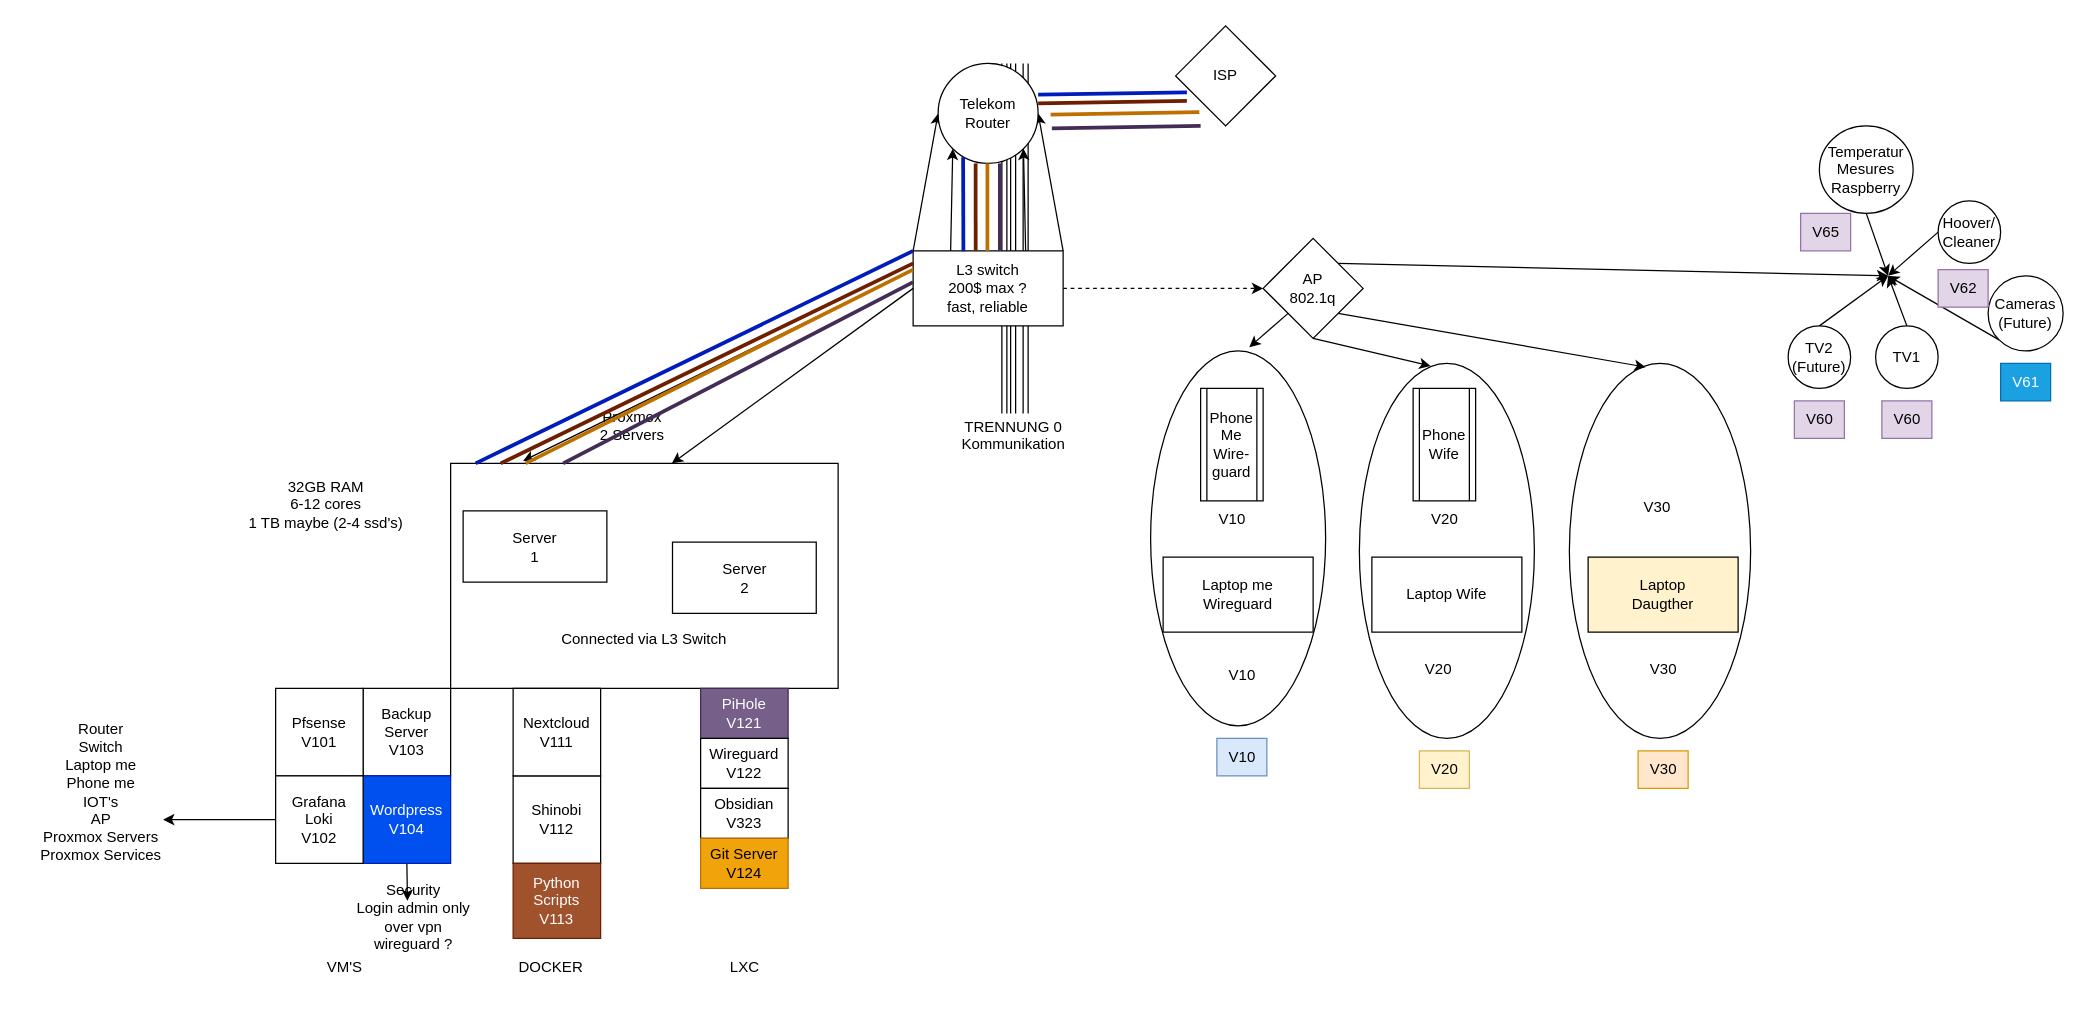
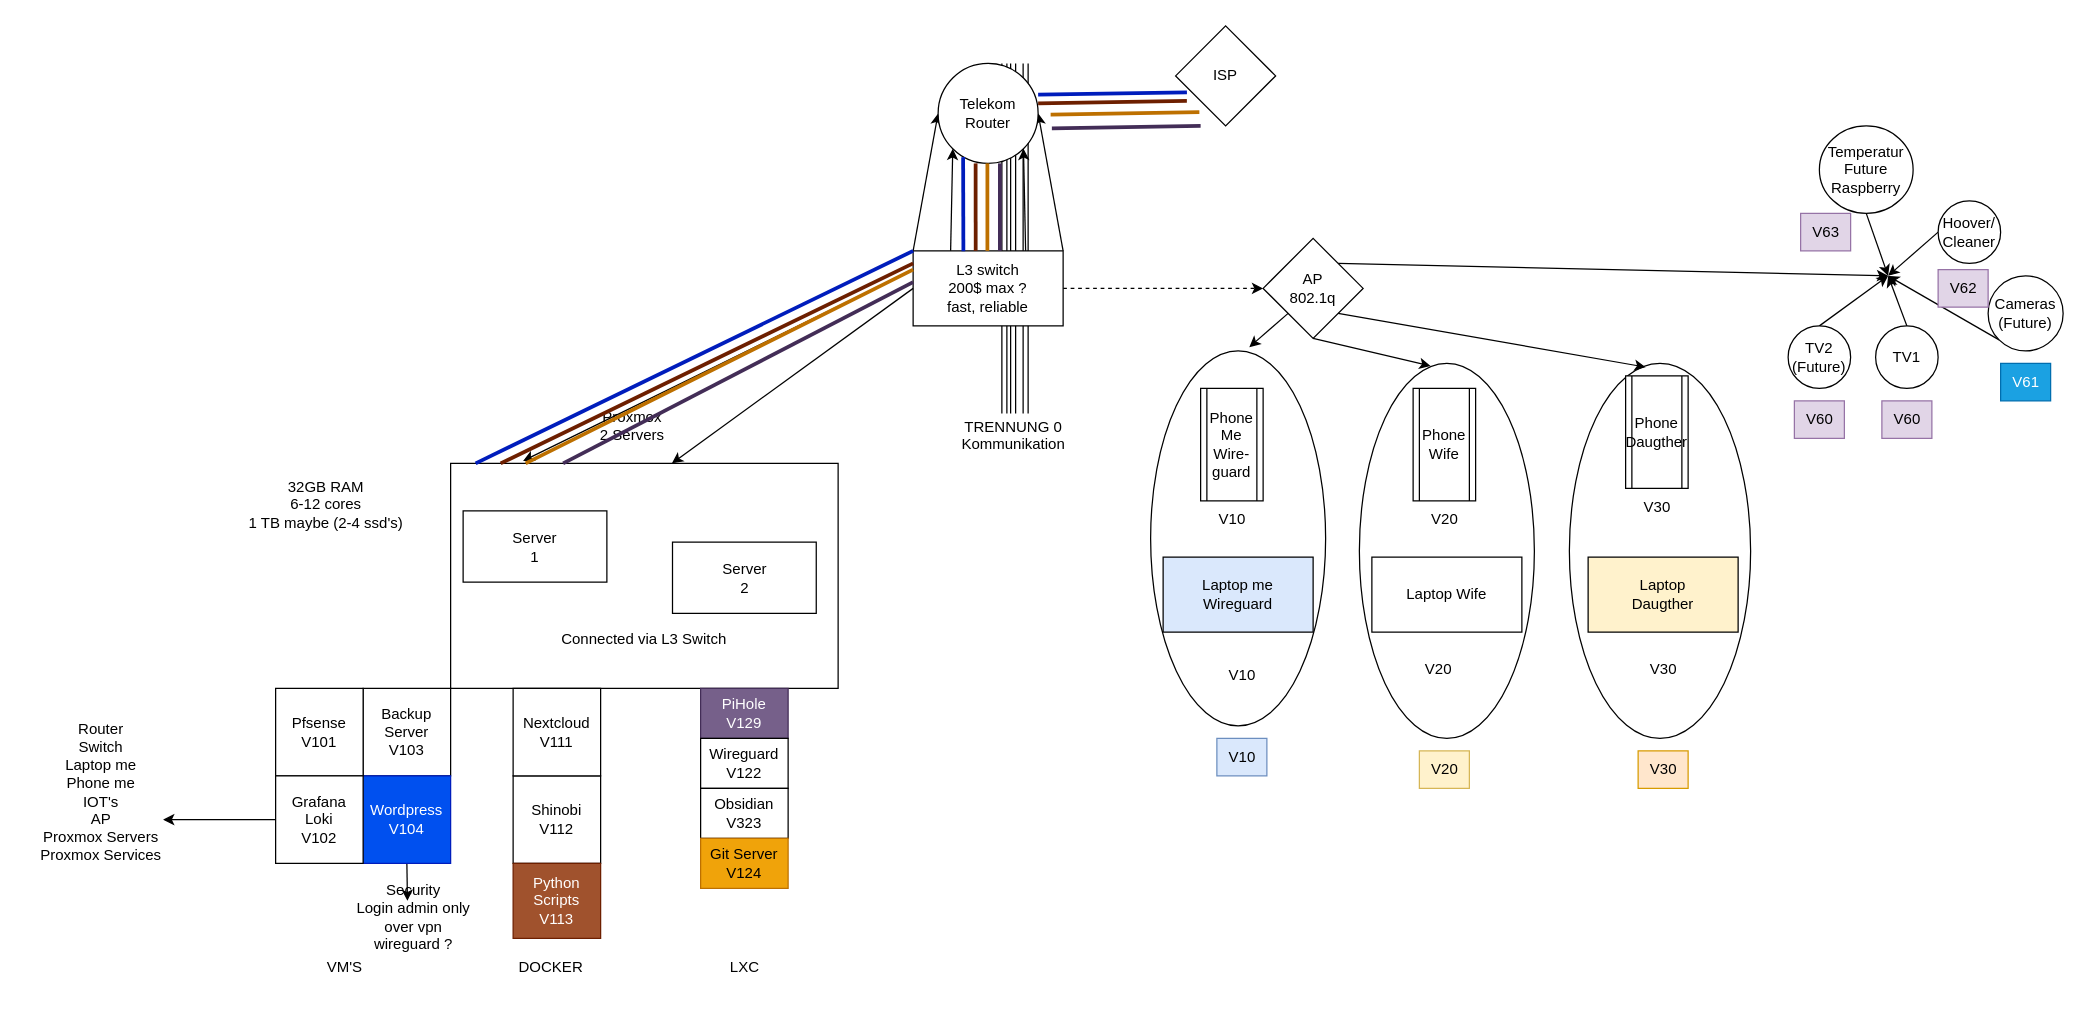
node "Temperatur Mesures Raspberry": label "Temperatur Mesures Raspberry" -> "Temperatur Future Raspberry"
node "V65": label "V65" -> "V63"
node "Phone Daugther": added
node "Laptop me Wireguard": fillcolor #ffffff -> #dae8fc
node "PiHole V121": label "PiHole V121" -> "PiHole V129"
